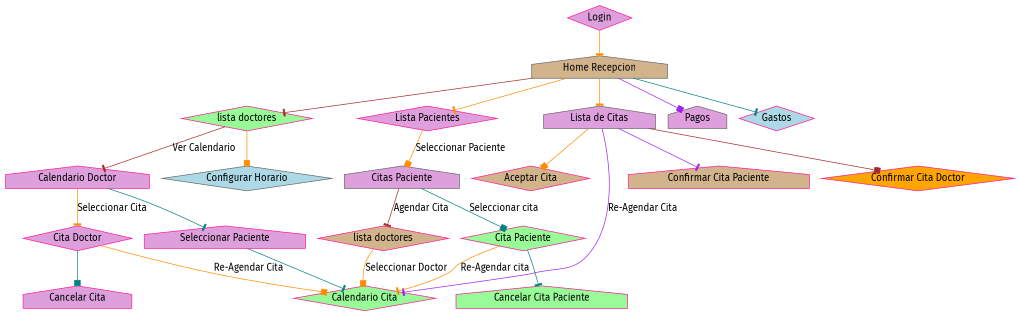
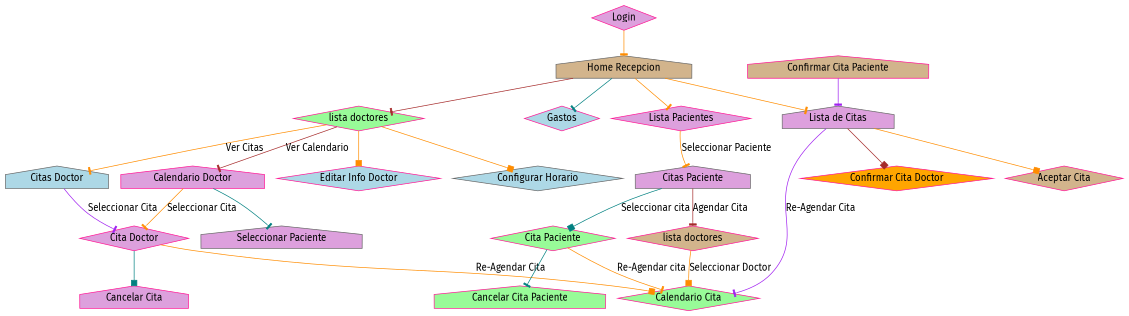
node "Pagos": removed
edge "Lista Pacientes" -> "Citas Paciente": arrowhead box -> tee
edge "Lista de Citas" -> "Confirmar Cita Paciente": reversed
node "Citas Doctor": added
node "Editar Info Doctor": added
node "Seleccionar Paciente": color deeppink -> gray40
edge "Seleccionar Paciente" -> "Calendario Cita": removed
